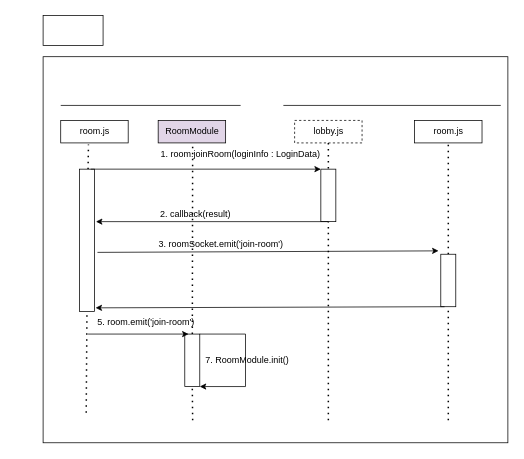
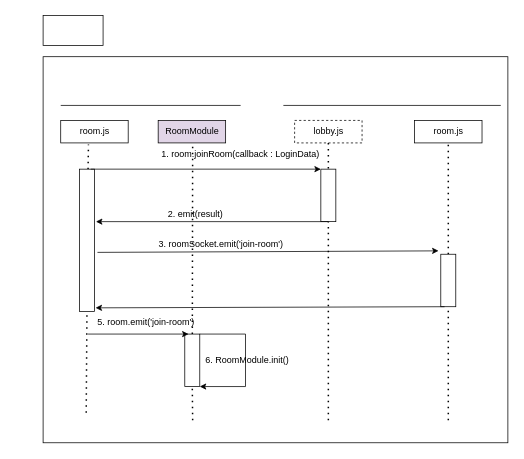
node "1. room.joinRoom(loginInfo : LoginData)": label "1. room.joinRoom(loginInfo : LoginData)" -> "1. room.joinRoom(callback : LoginData)"
node "2. callback(result)": label "2. callback(result)" -> "2. emit(result)"
node "7. RoomModule.init()": label "7. RoomModule.init()" -> "6. RoomModule.init()"
